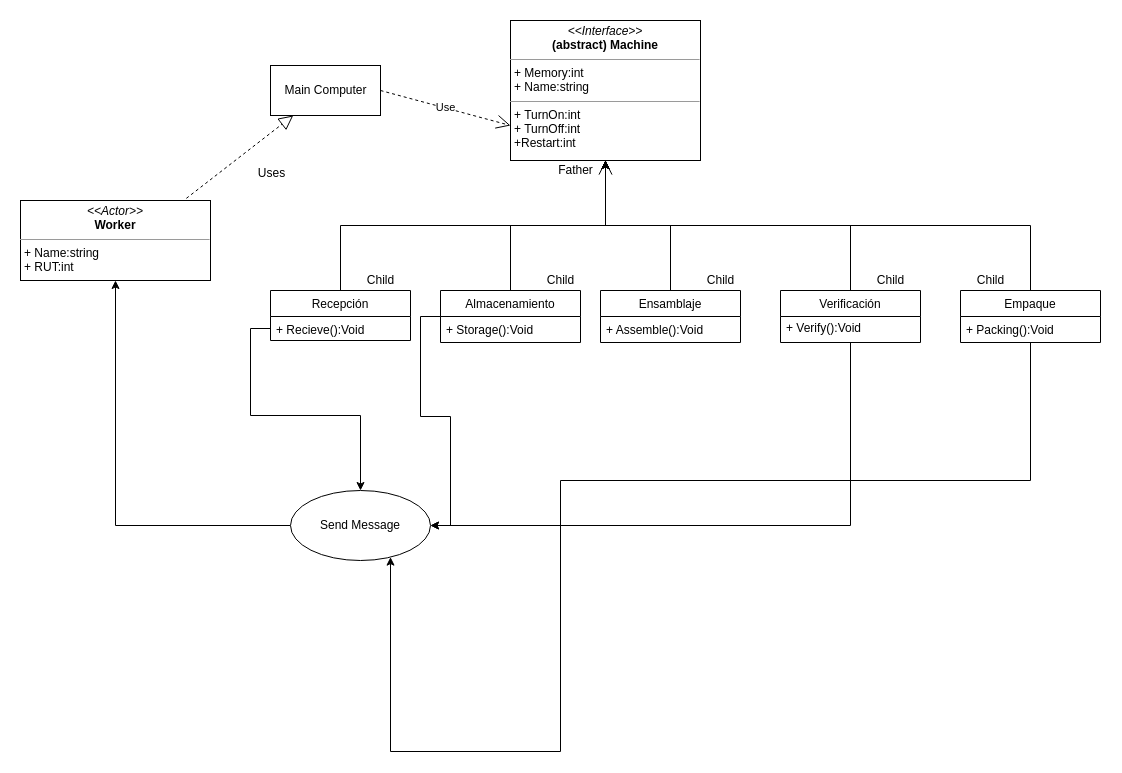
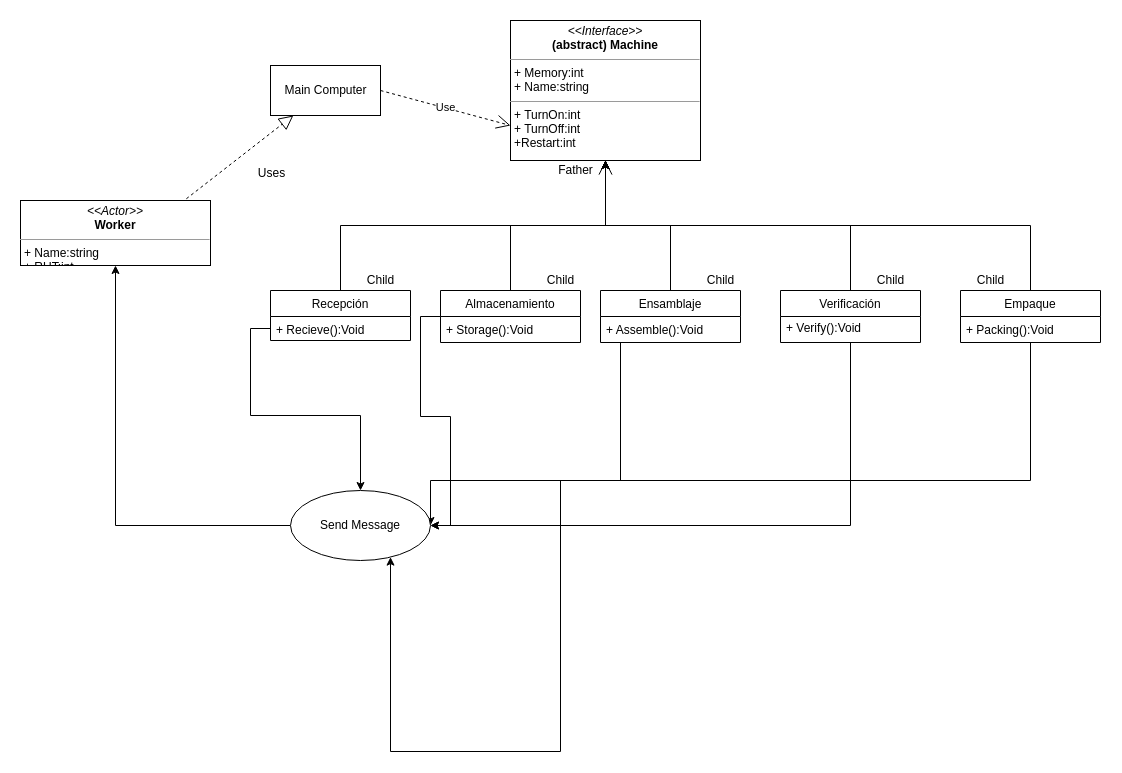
node "<<Actor>> Worker + Name:string + RUT:int": size 190x80 -> 190x65
edge "Ensamblaje" -> "Send Message": added
